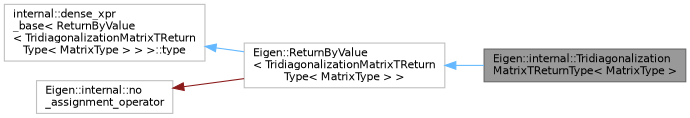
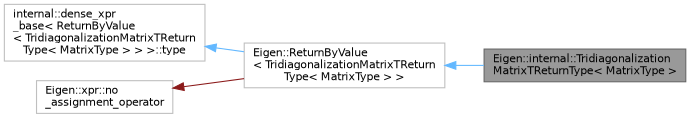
node "Eigen::internal::no _assignment_operator": label "Eigen::internal::no _assignment_operator" -> "Eigen::xpr::no _assignment_operator"
